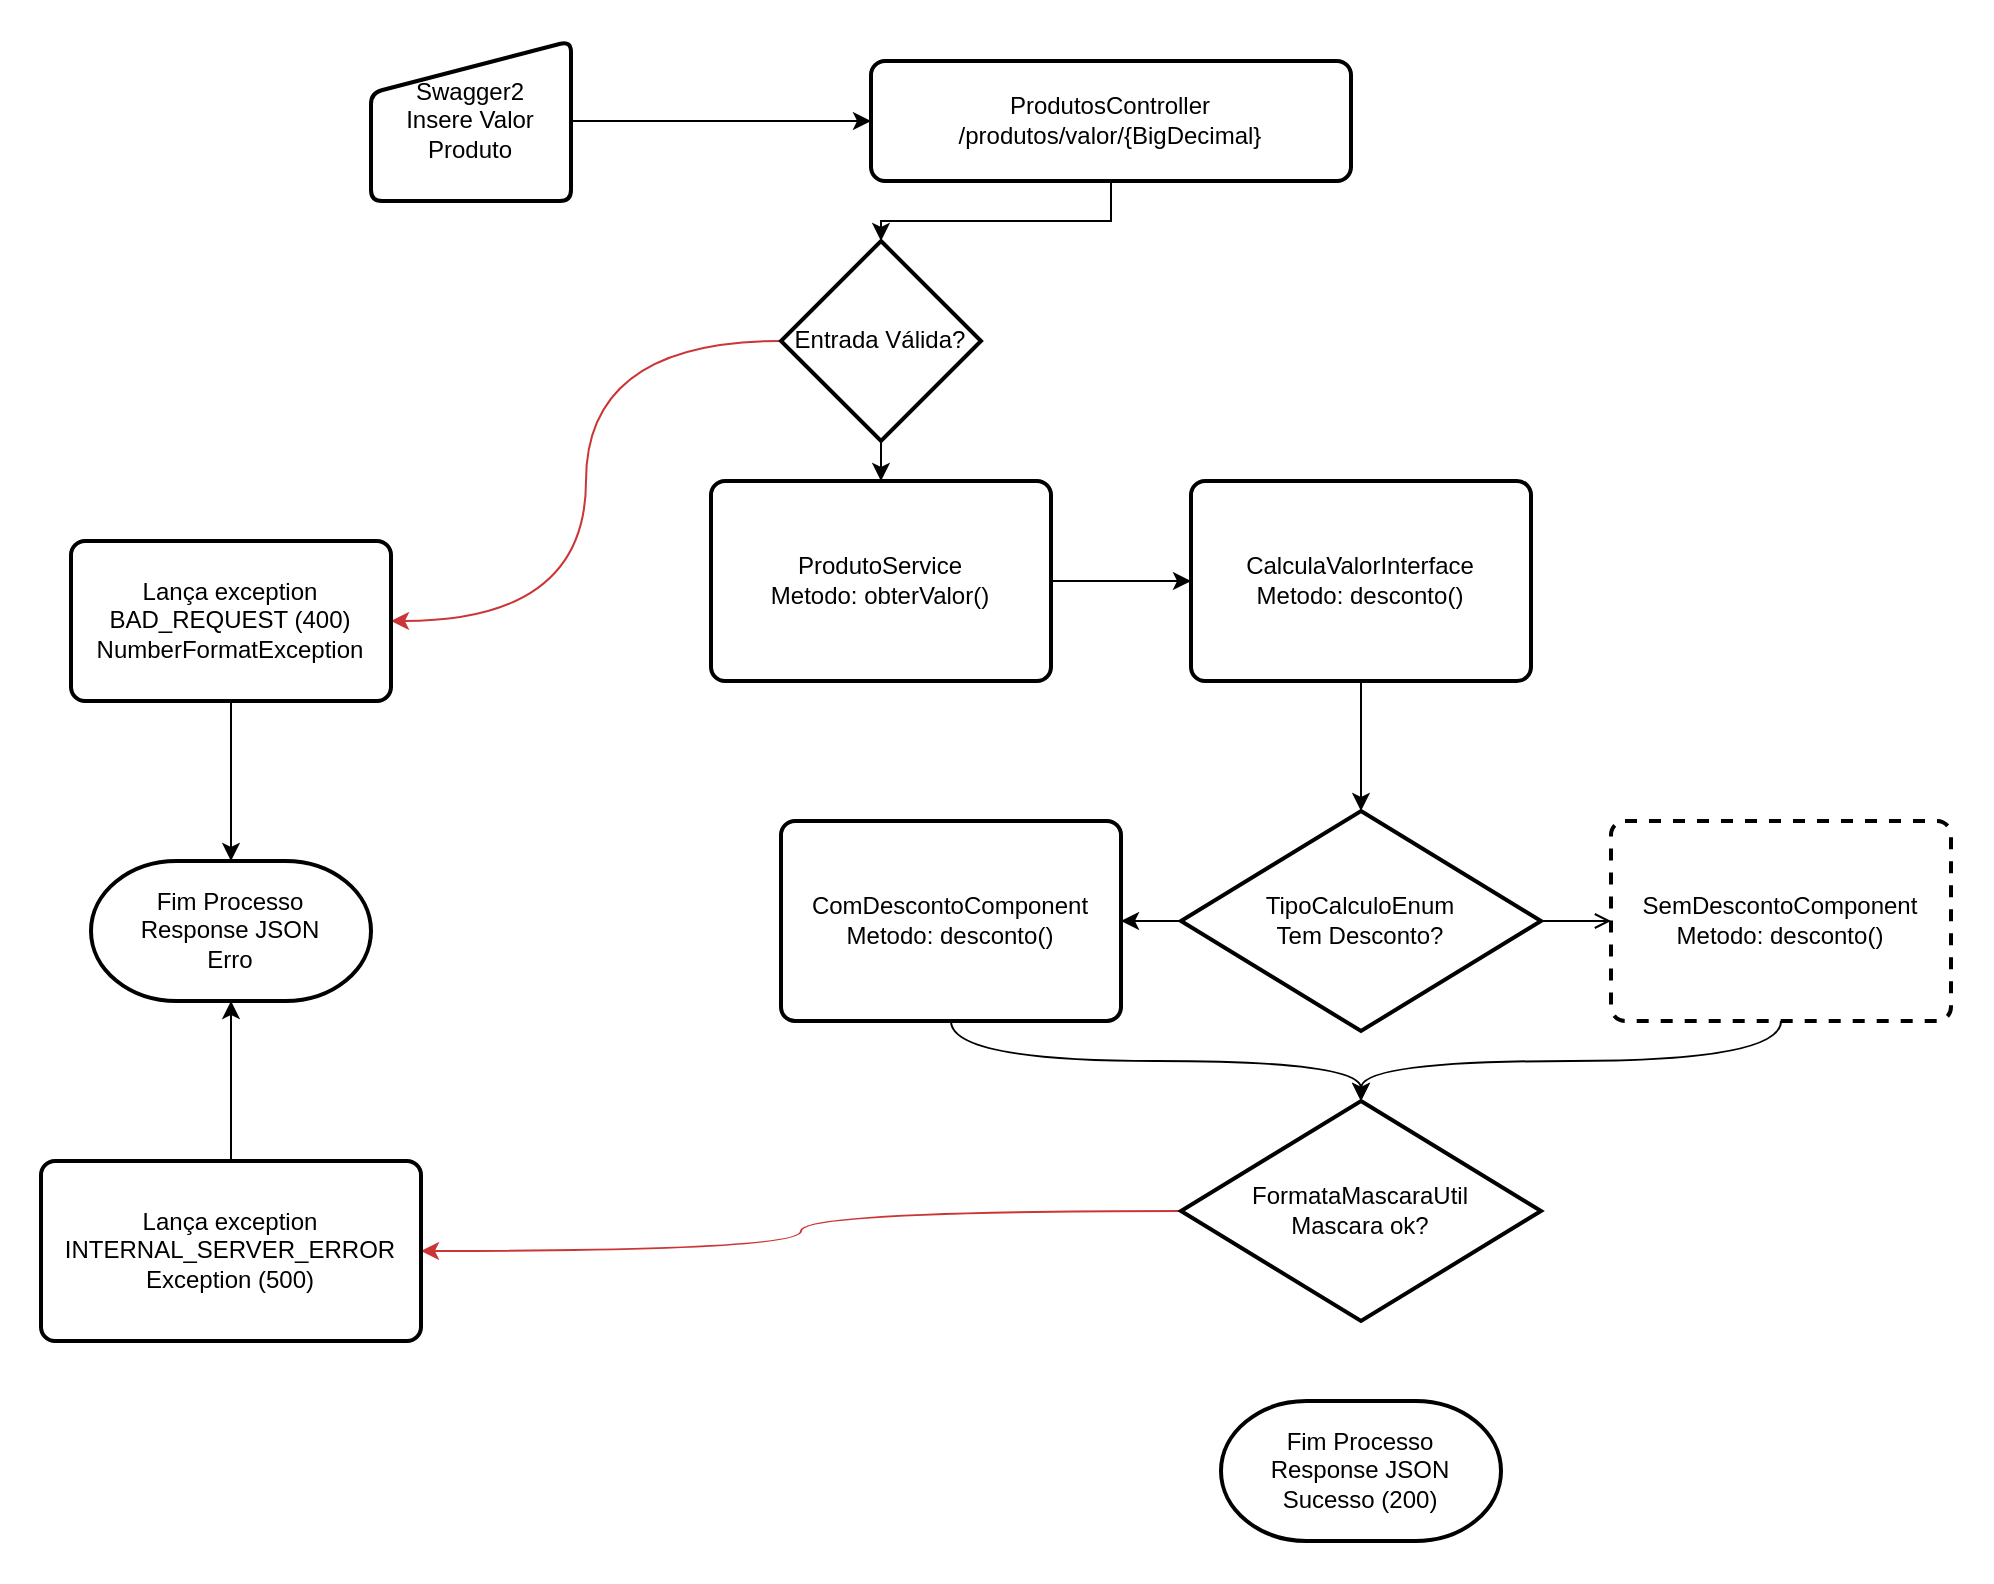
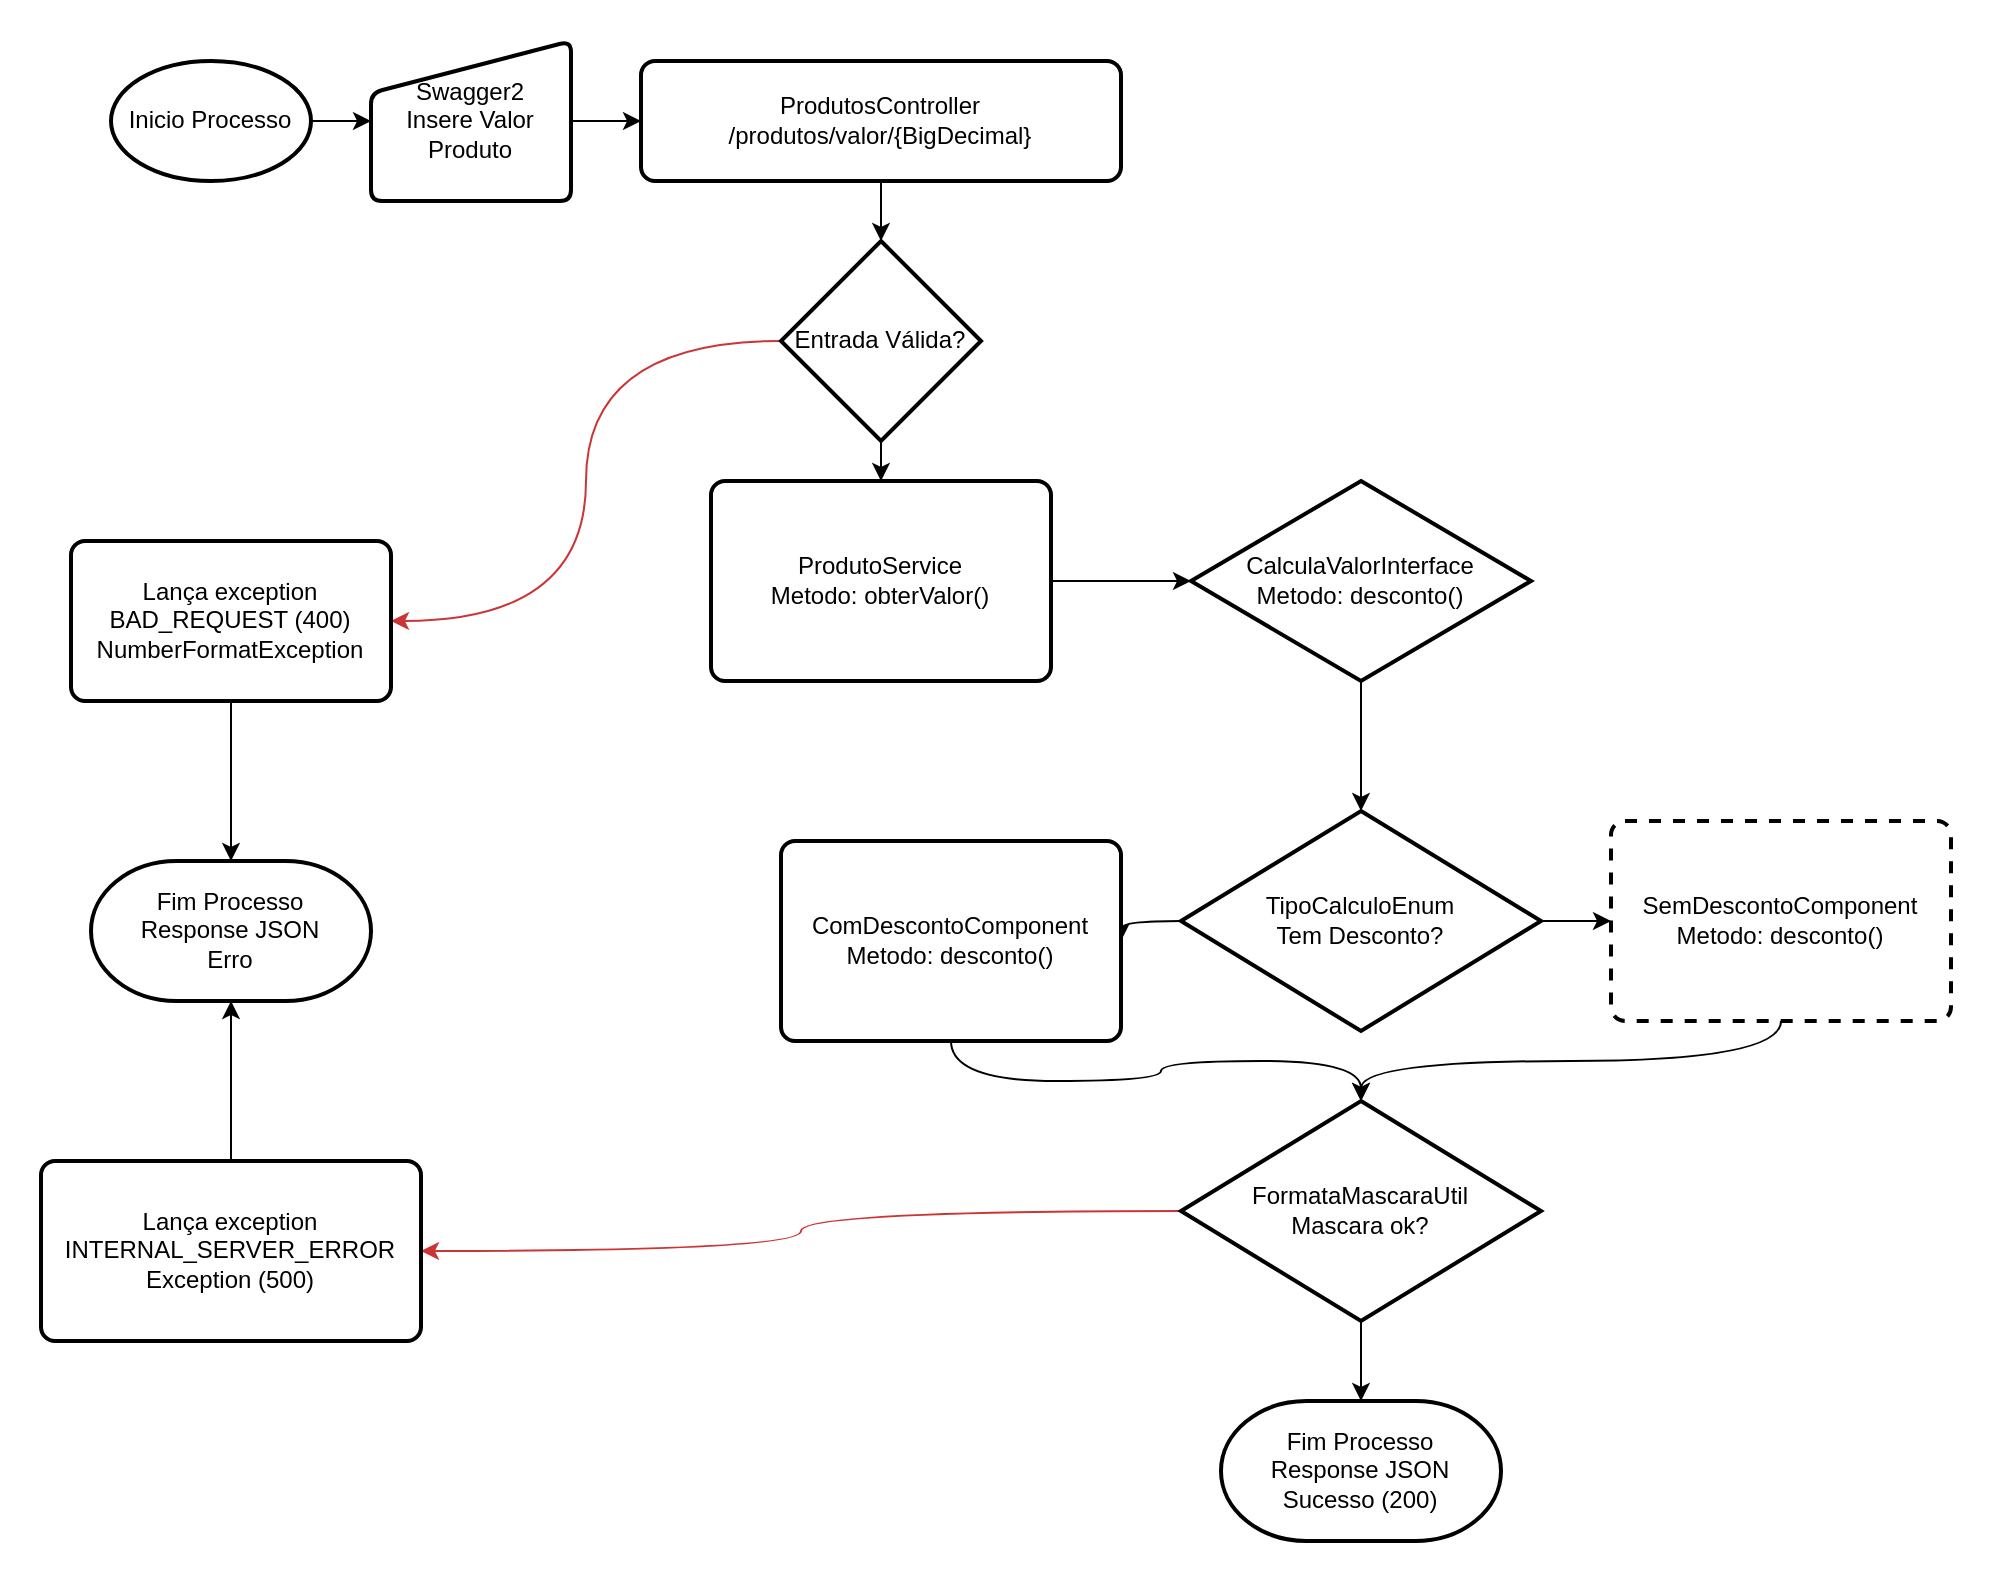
node "Inicio Processo": added
edge "Inicio Processo" -> "Swagger2 Insere Valor Produto": added
node "ProdutosController /produtos/valor/{BigDecimal}": moved (1111, 121) -> (881, 121)
node "CalculaValorInterface Metodo: desconto()": shape rounded rectangle -> diamond
node "ComDescontoComponent Metodo: desconto()": moved (951, 921) -> (951, 941)
edge "TipoCalculoEnum Tem Desconto?" -> "SemDescontoComponent Metodo: desconto()": arrowhead open -> classic
edge "FormataMascaraUtil Mascara ok?" -> "Fim Processo Response JSON Sucesso (200)": added
